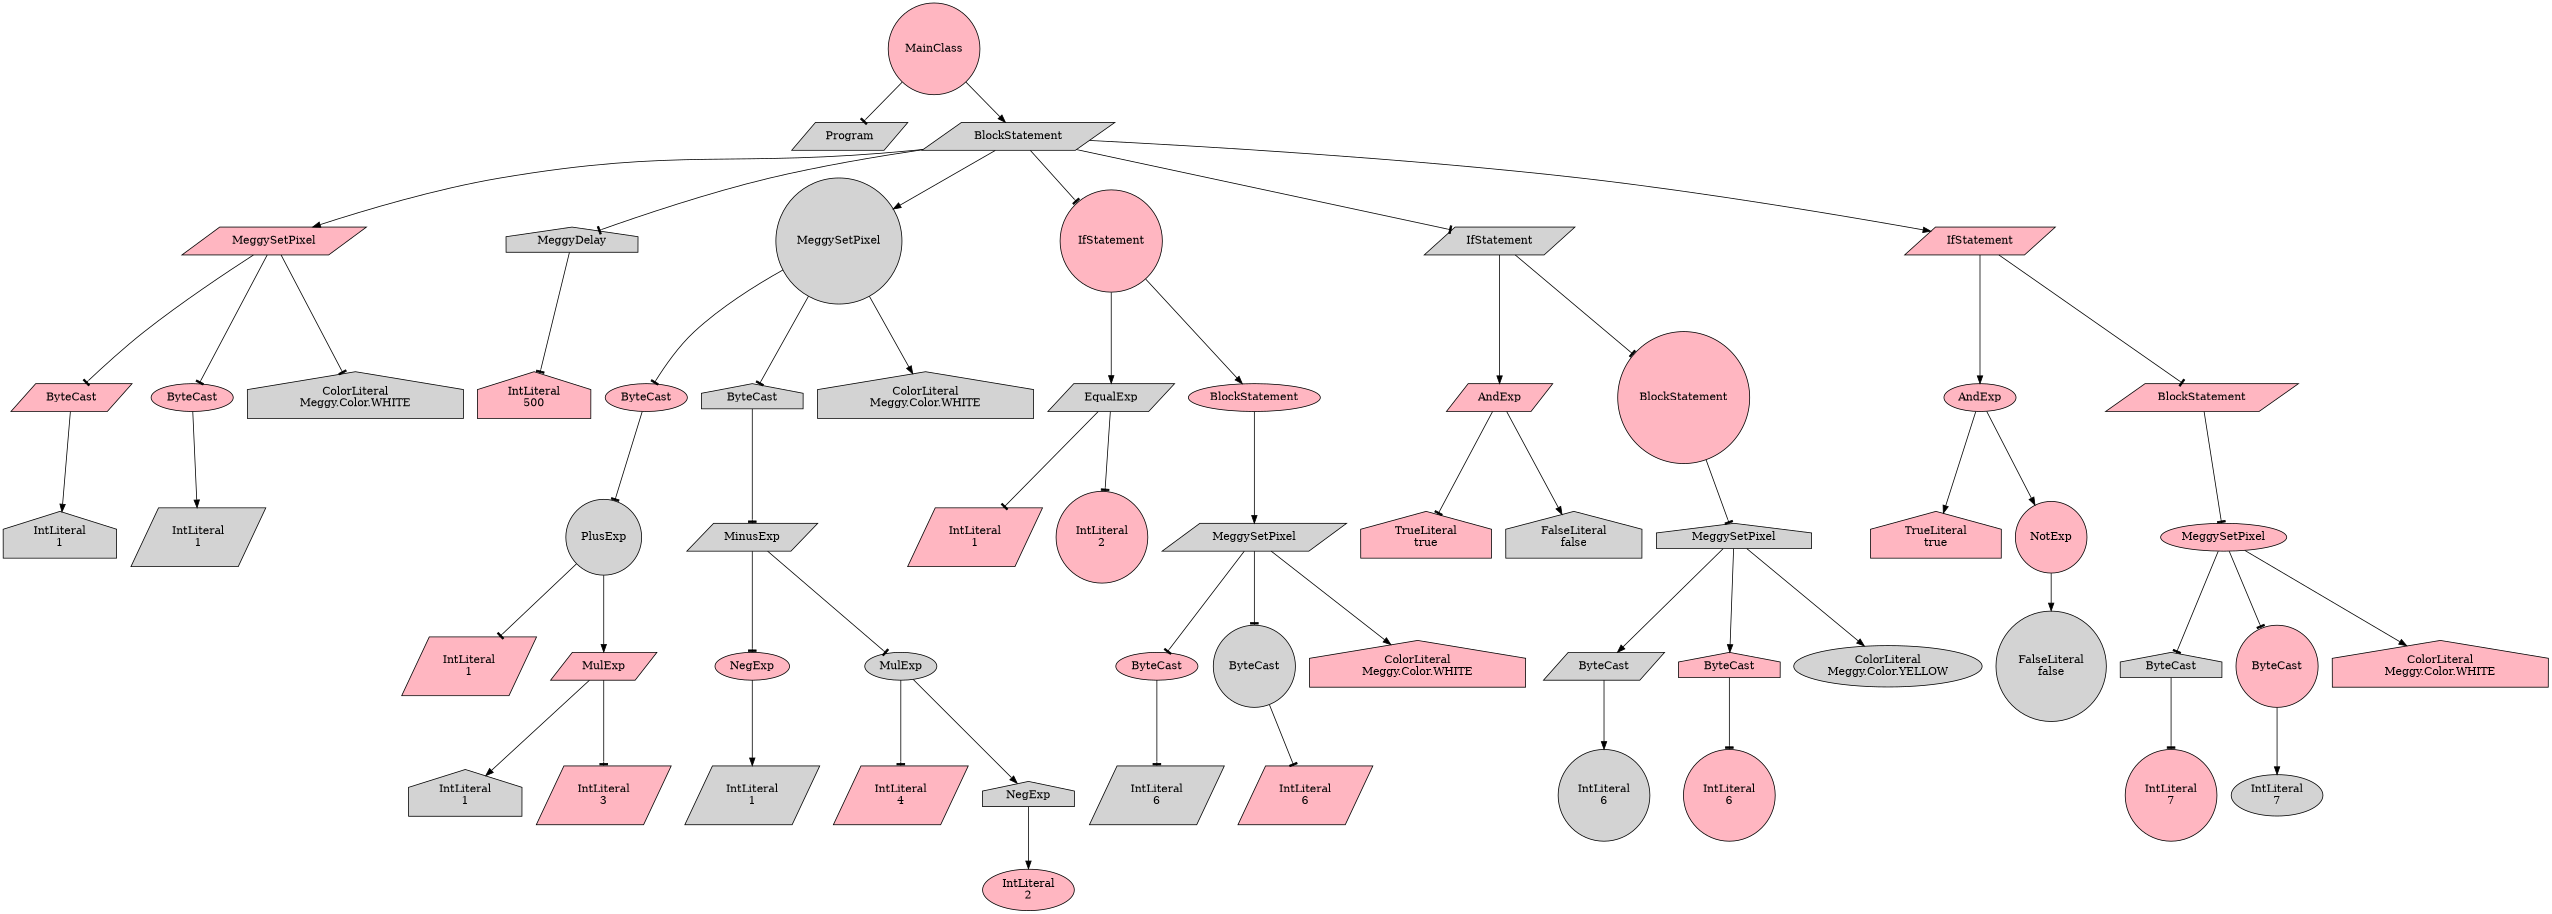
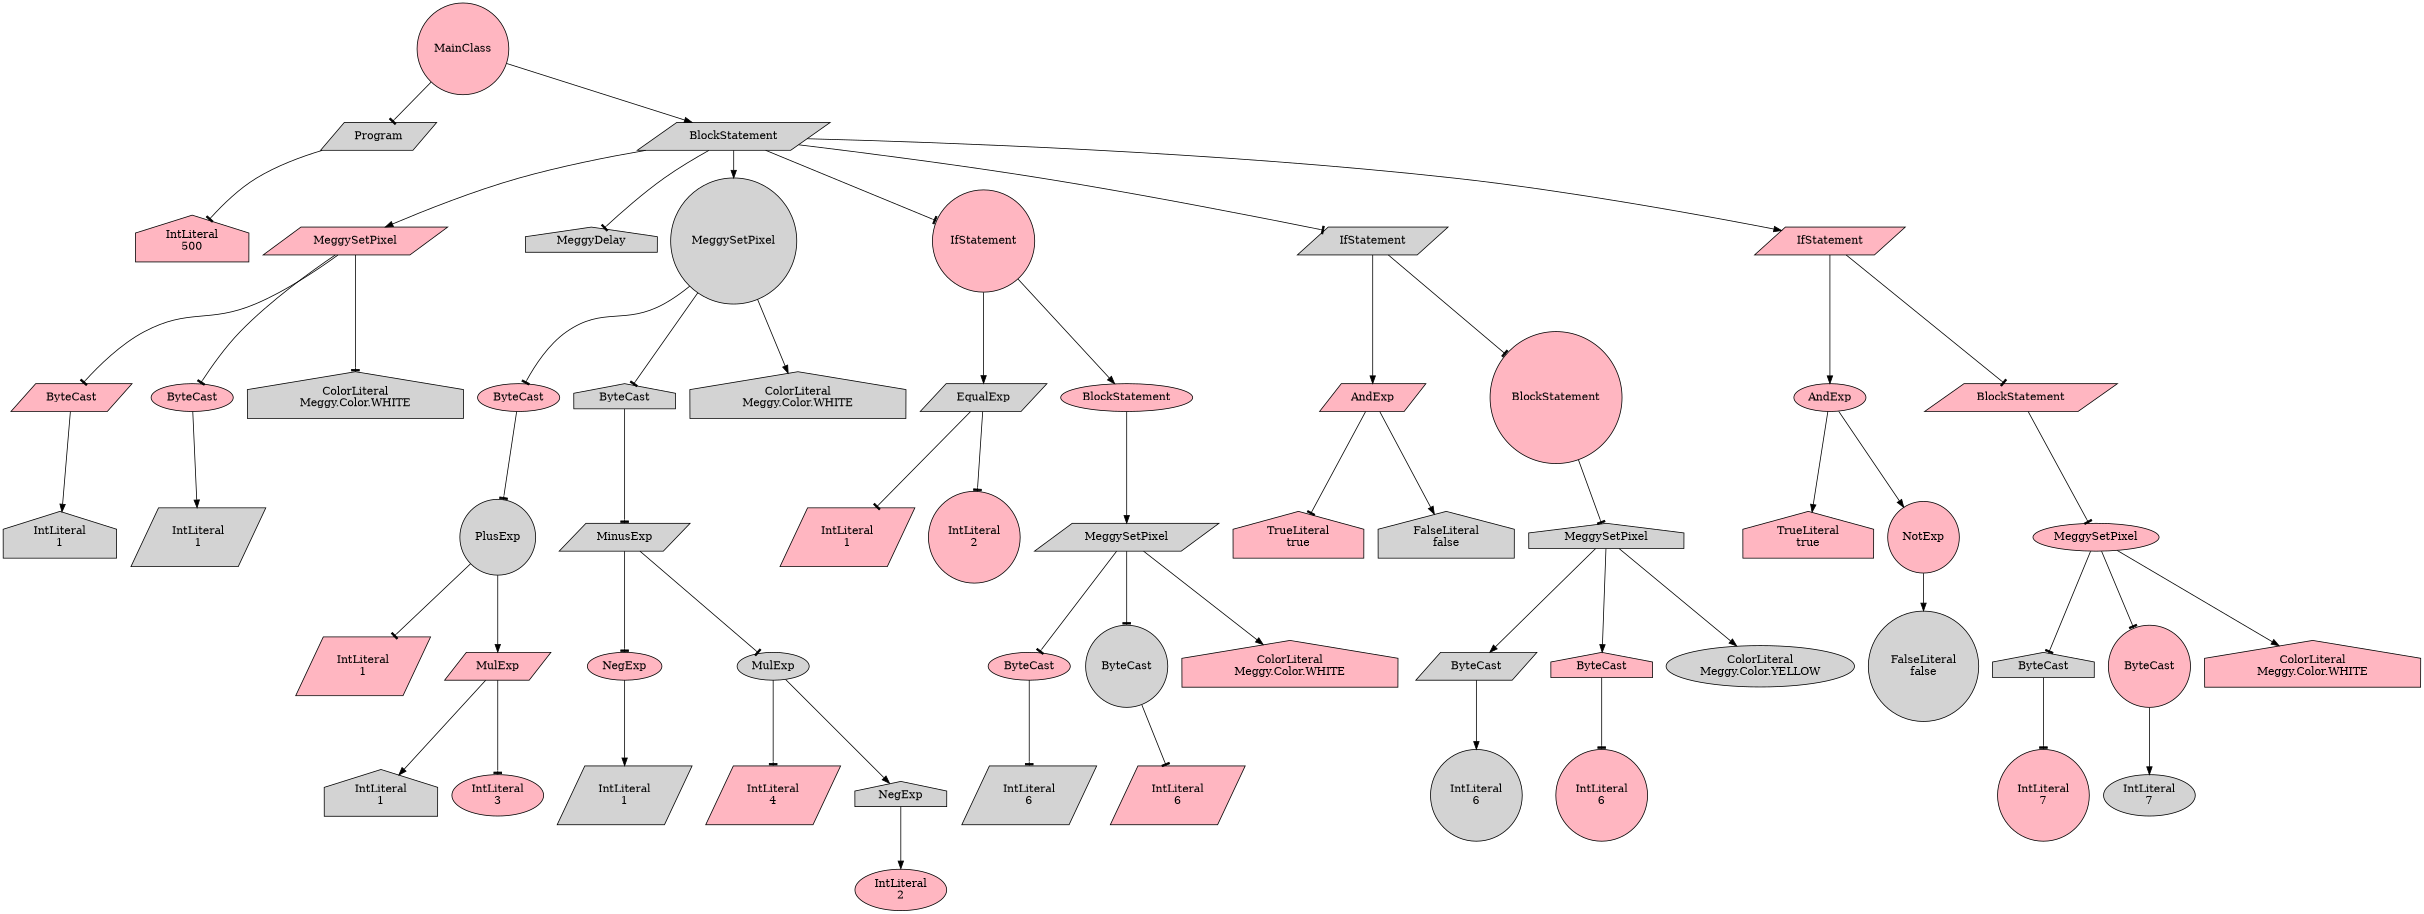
edge "MeggyDelay" -> "IntLiteral 500": now "Program" -> "IntLiteral 500"
node "IntLiteral 3": shape parallelogram -> ellipse
